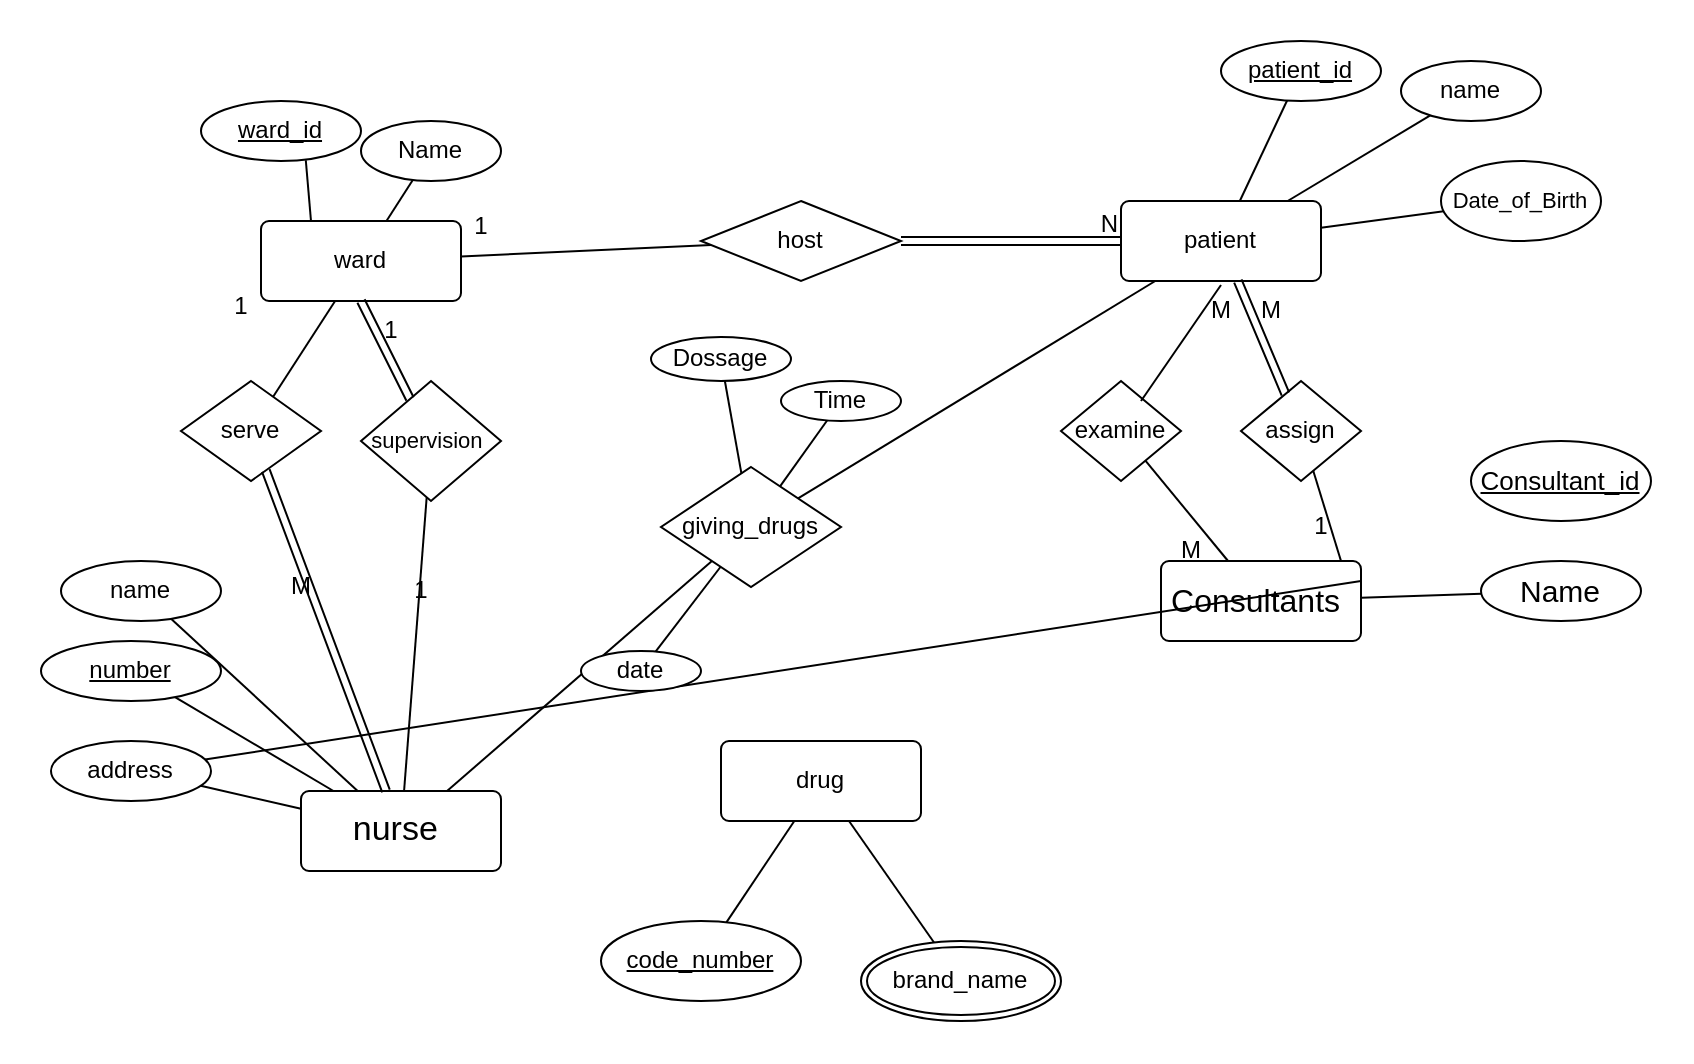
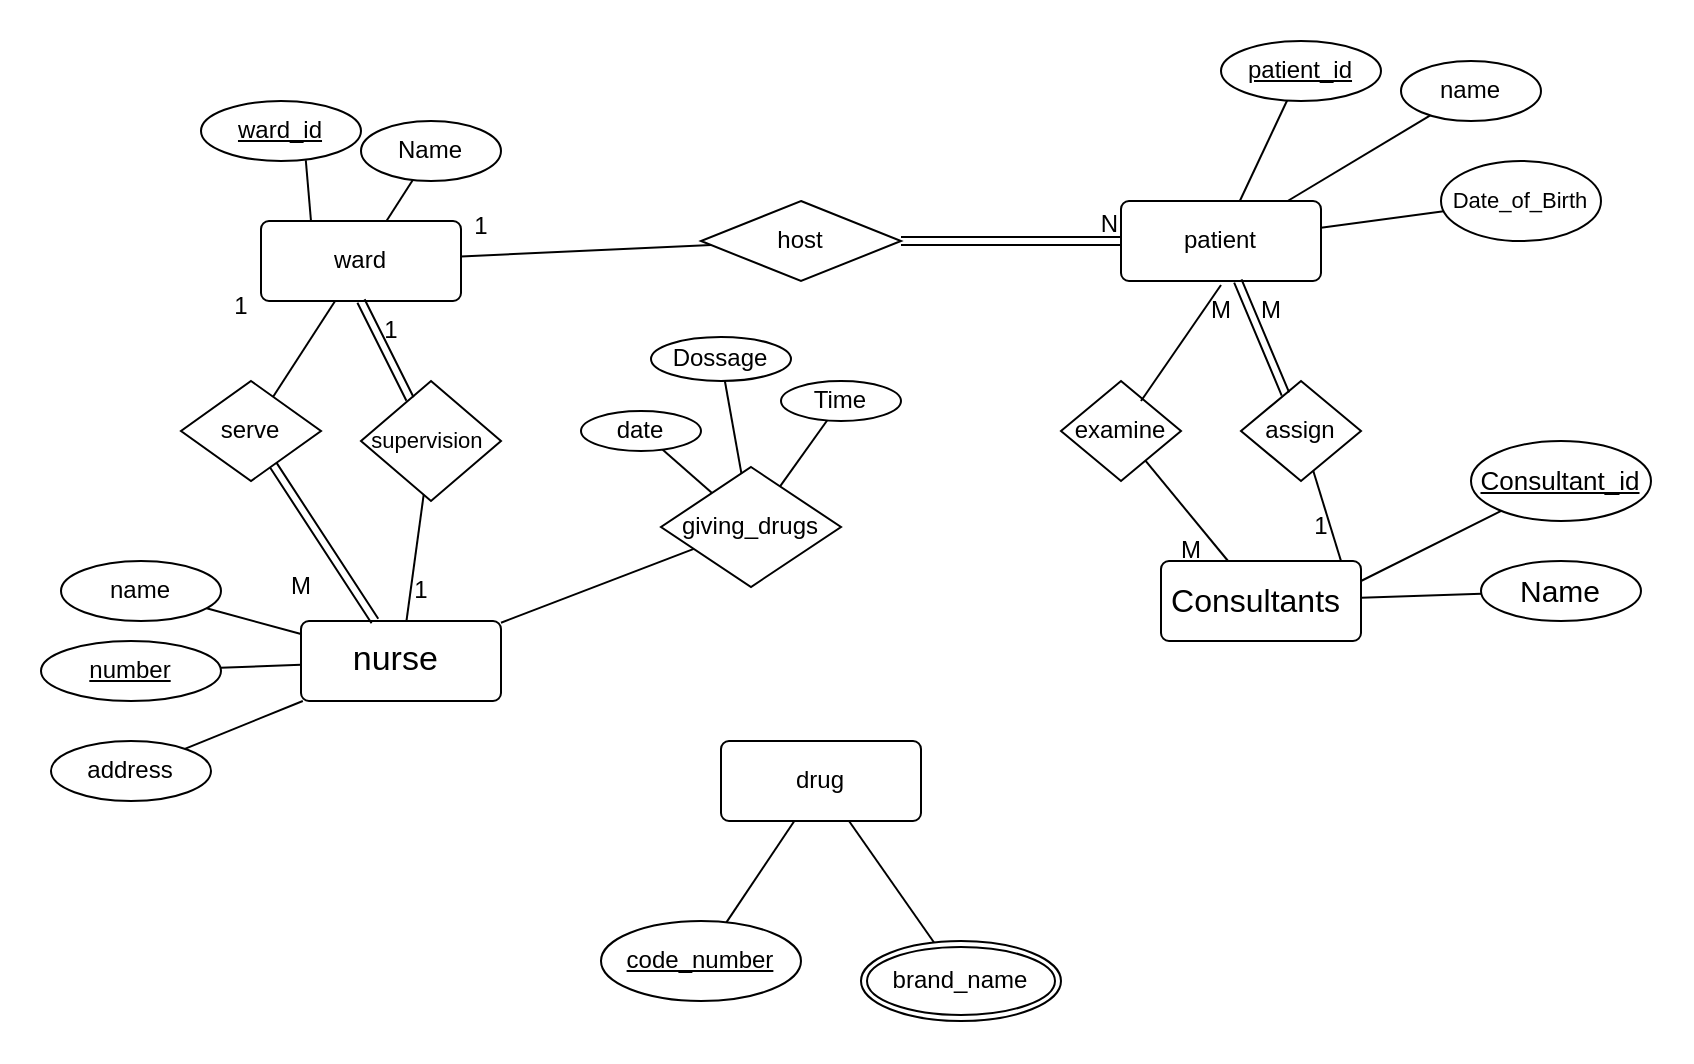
edge "patient" -- "giving_drugs": removed
edge "Consultants" -- "address": now "Consultants" -- "Consultant_id"
node "date": moved (641, 671) -> (641, 431)
node "nurse": moved (401, 831) -> (401, 661)
